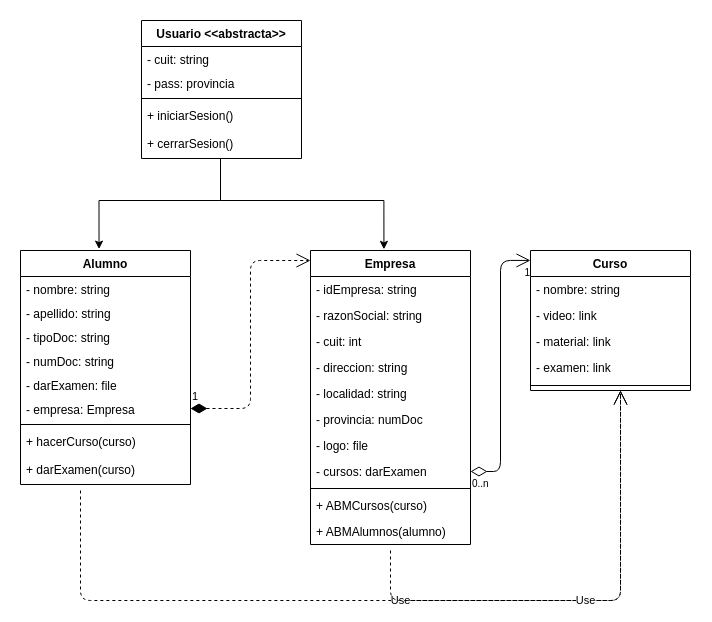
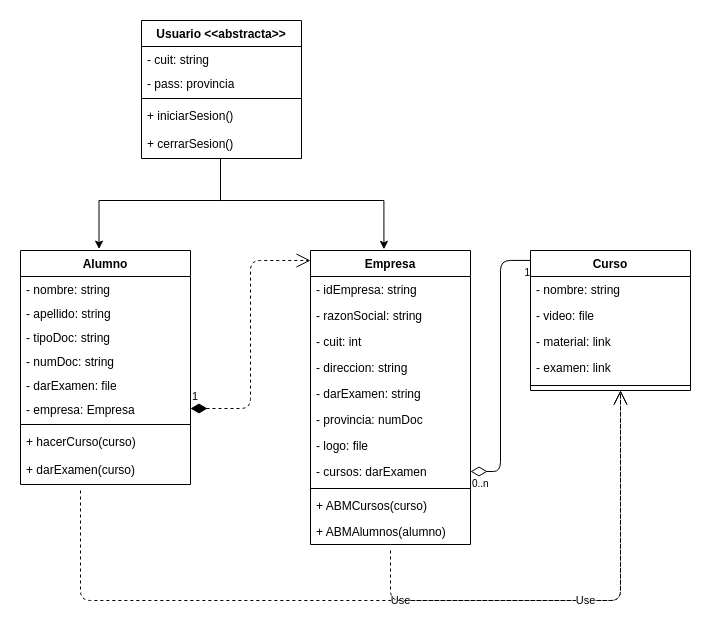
edge "Curso" -- "- cursos: darExamen": arrowhead open -> none
node "- video: link": label "- video: link" -> "- video: file"
node "- localidad: string": label "- localidad: string" -> "- darExamen: string"
